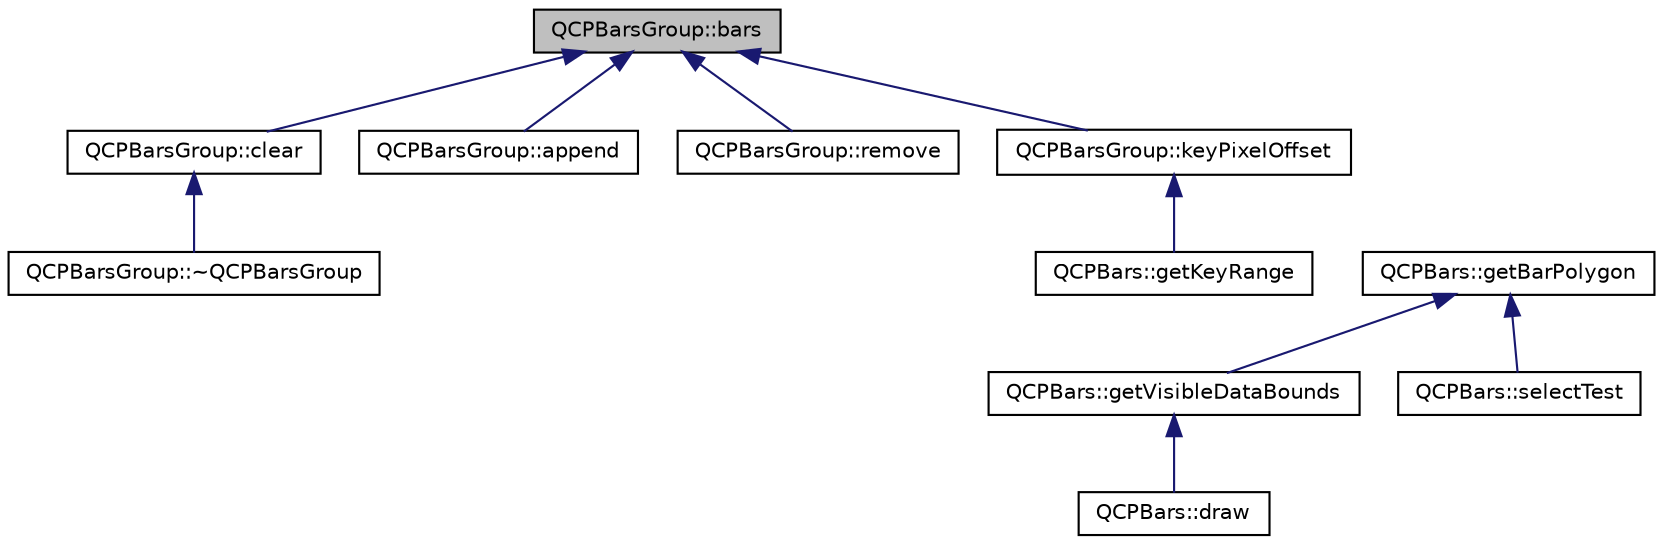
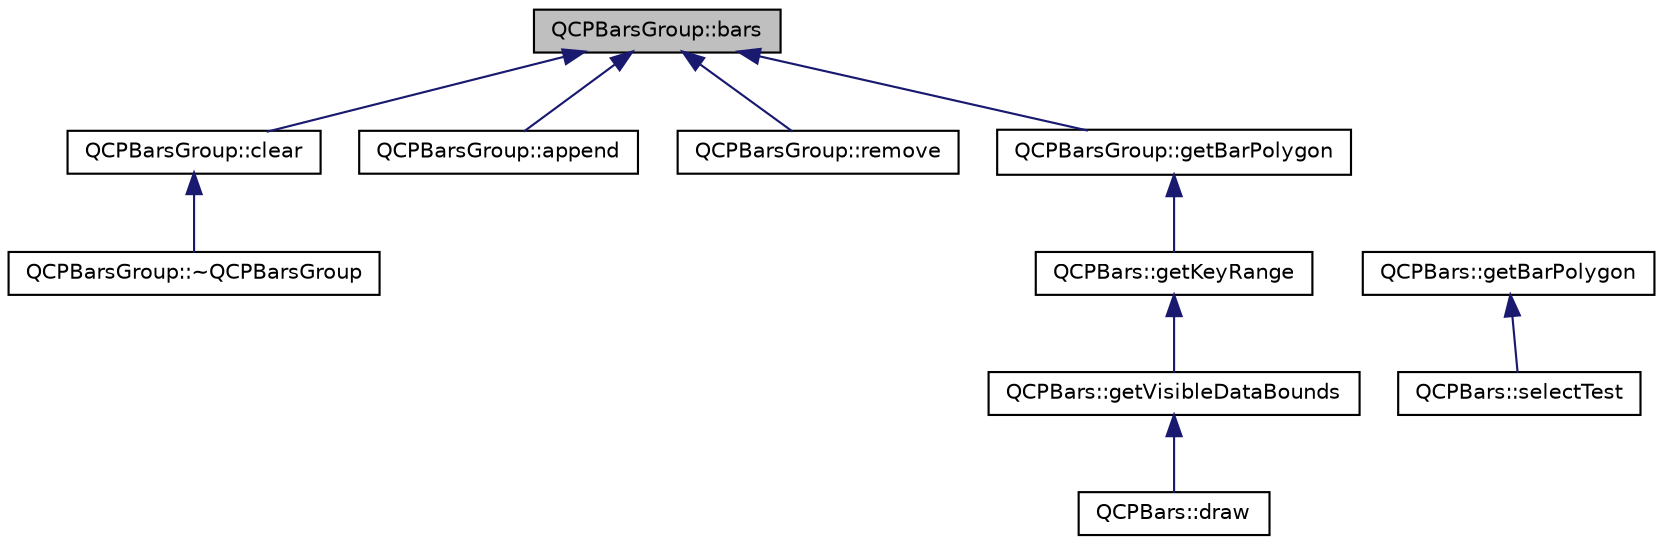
node "QCPBarsGroup::keyPixelOffset": label "QCPBarsGroup::keyPixelOffset" -> "QCPBarsGroup::getBarPolygon"
edge "QCPBars::getVisibleDataBounds" -> "QCPBars::getBarPolygon": now "QCPBars::getVisibleDataBounds" -> "QCPBars::getKeyRange"
